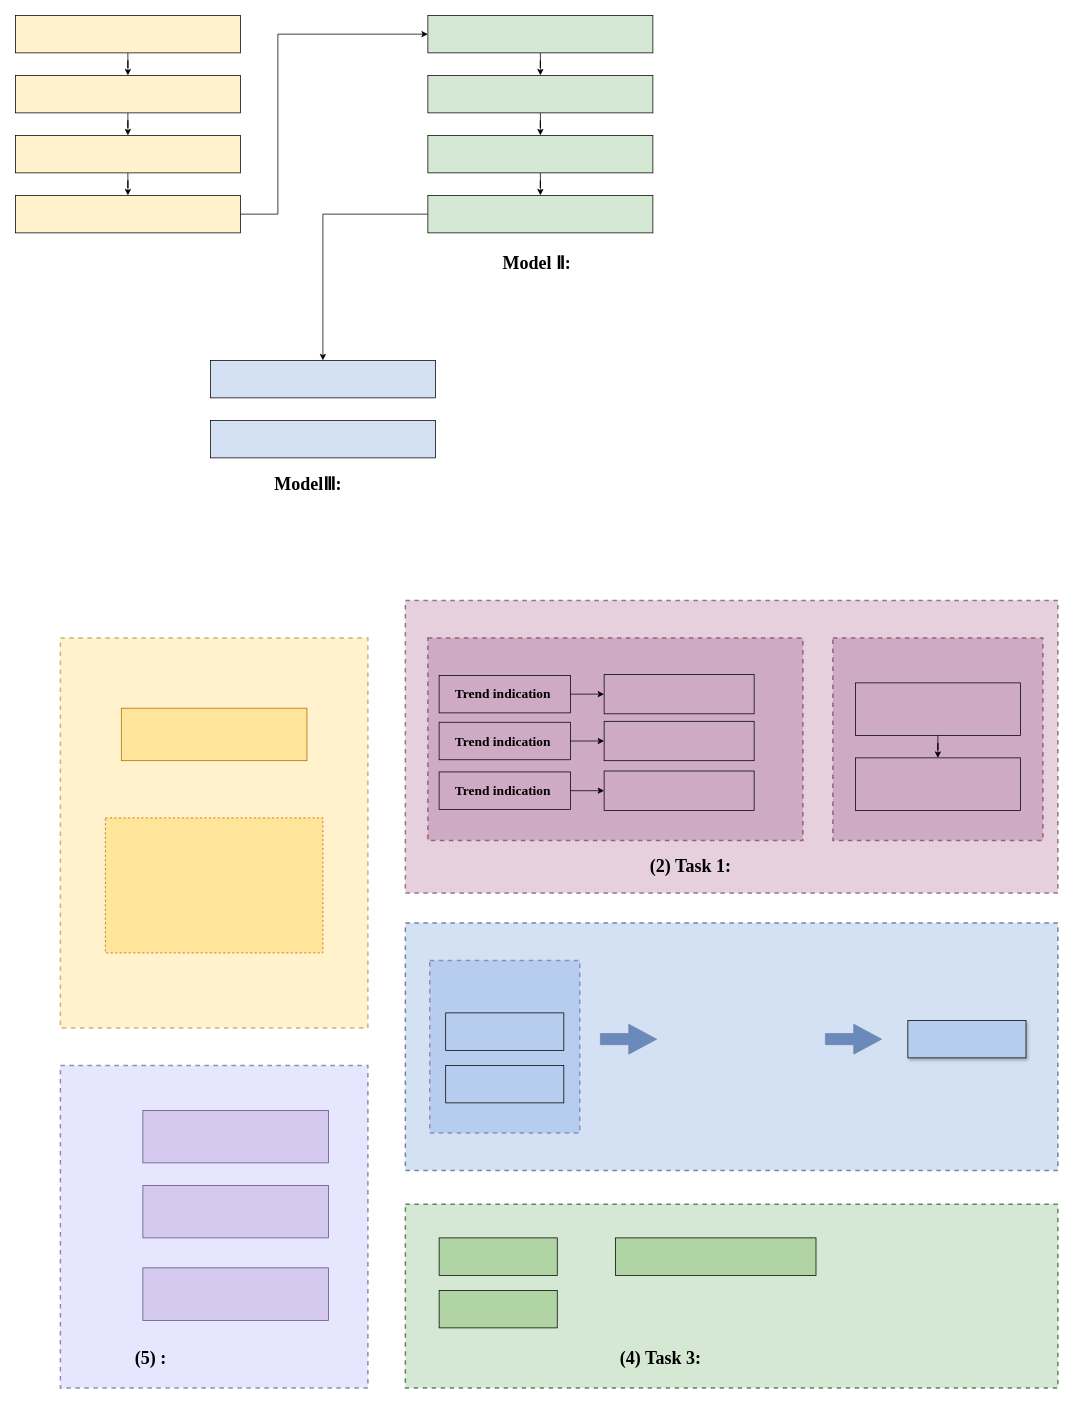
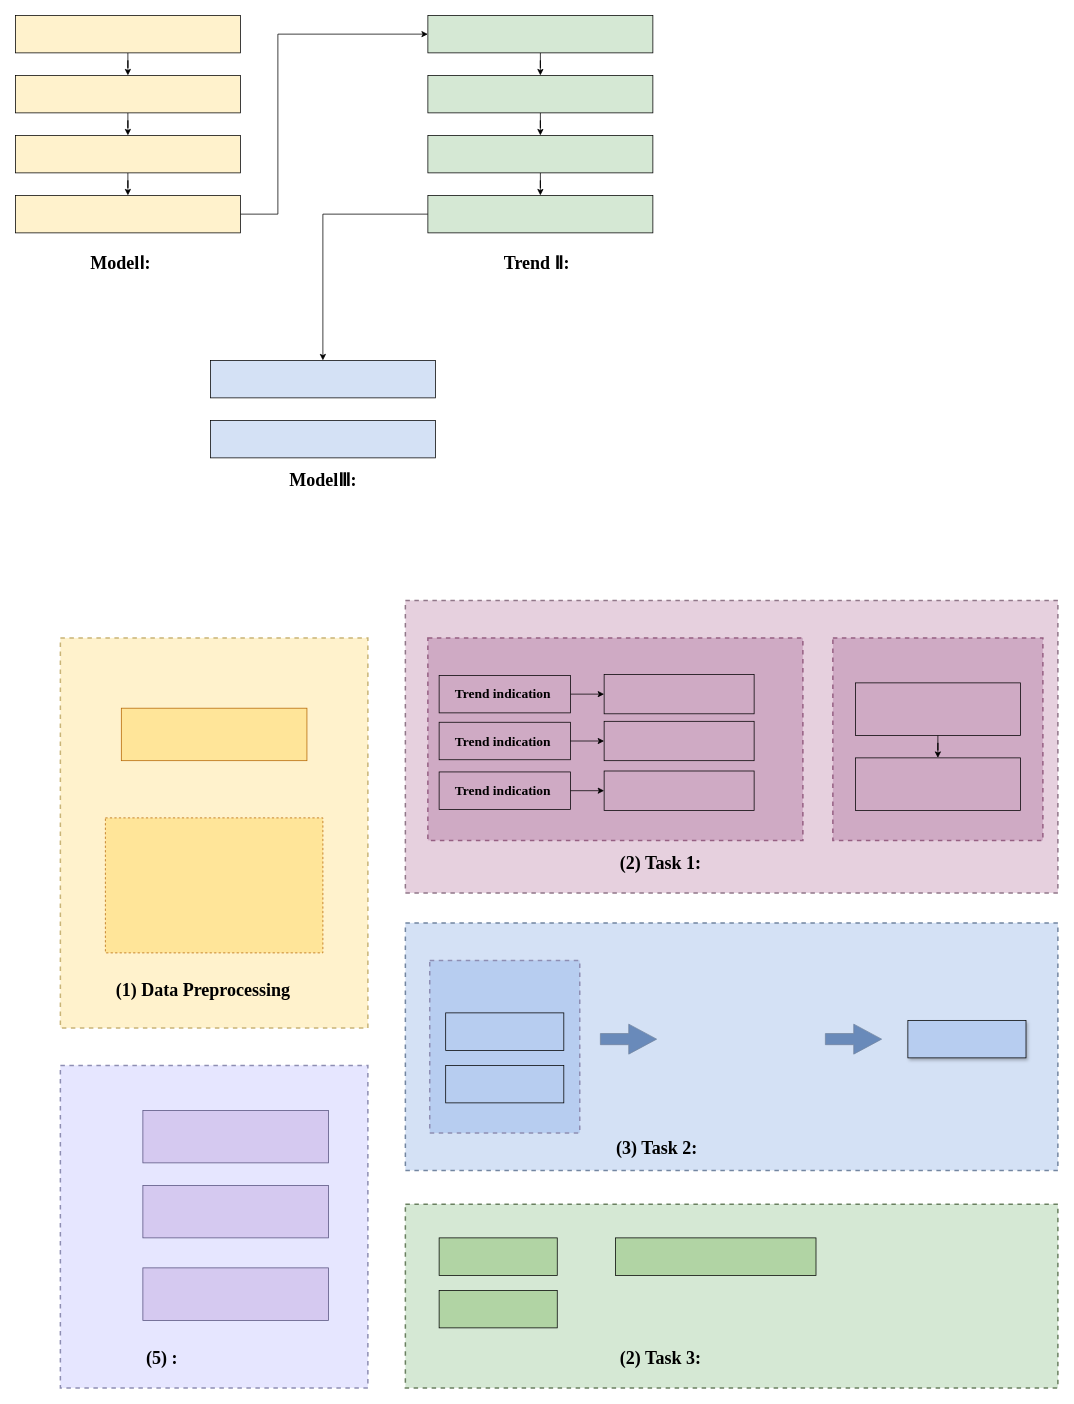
node "ModelⅠ:": added
node "Model Ⅱ:": label "Model Ⅱ:" -> "Trend Ⅱ:"
node "ModelⅢ:": moved (308, 484) -> (323, 480)
node "(2) Task 1:": moved (690, 867) -> (660, 863)
node "(1) Data Preprocessing": added
node "(3) Task 2:": added
node "(5) :": moved (150, 1358) -> (162, 1358)
node "(4) Task 3:": label "(4) Task 3:" -> "(2) Task 3:"
